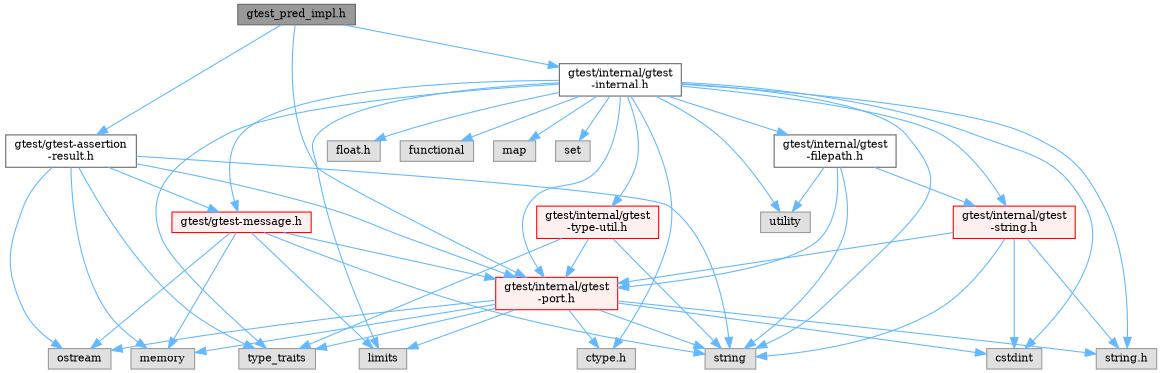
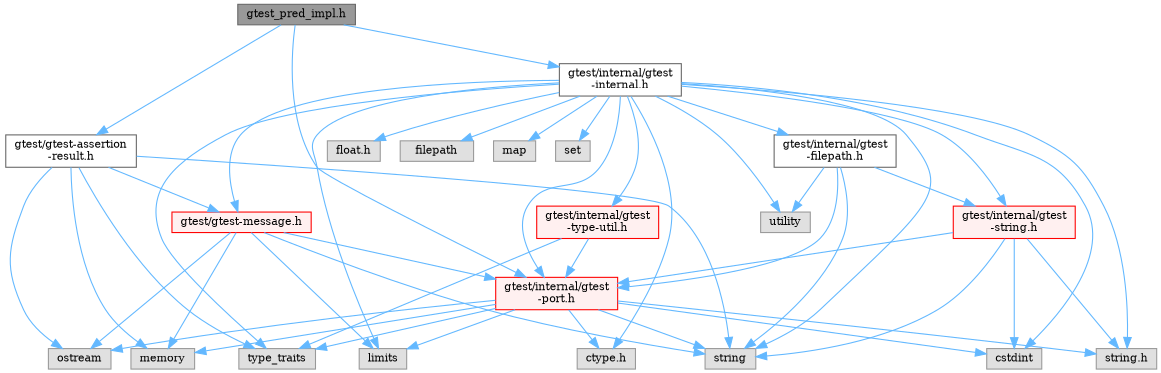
node "functional": label "functional" -> "filepath"
edge "gtest/gtest-assertion -result.h" -> "gtest/internal/gtest -port.h": removed
edge "gtest/internal/gtest -type-util.h" -> "string": removed
